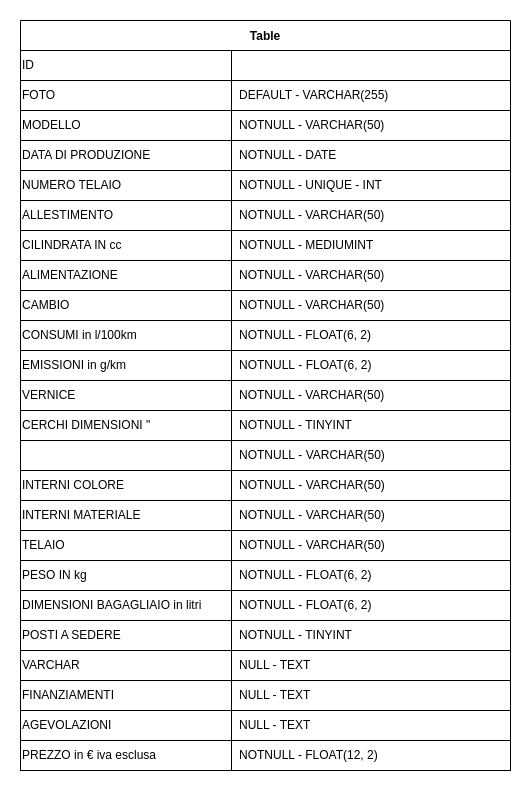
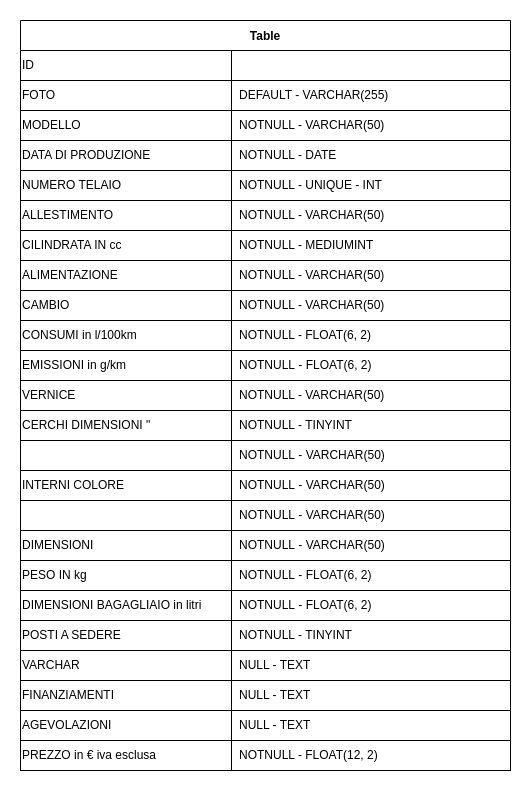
node "INTERNI MATERIALE": removed
node "TELAIO": label "TELAIO" -> "DIMENSIONI"
